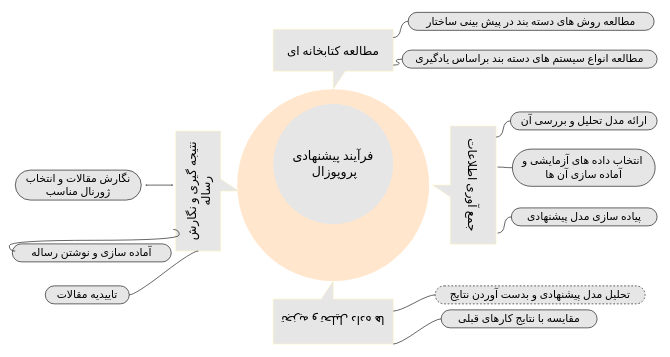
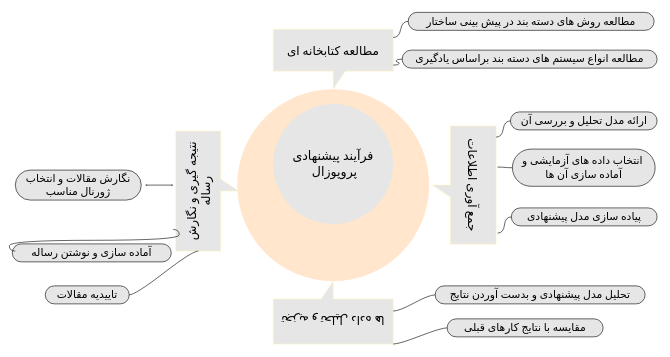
node "تحلیل مدل پیشنهادی و بدست آوردن نتایج": style dashed -> solid
node "مقایسه با نتایج کارهای قبلی": moved (519, 319) -> (525, 328)
